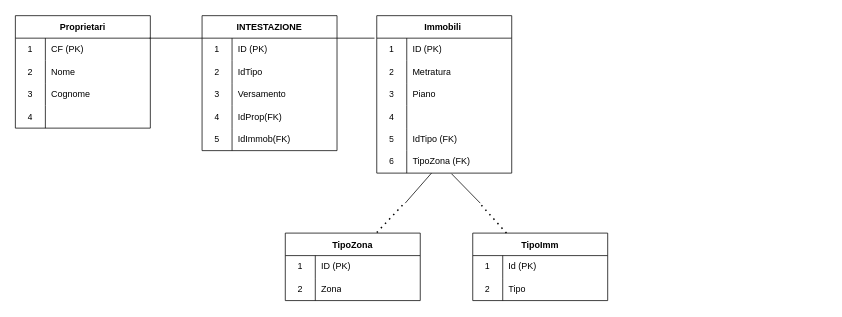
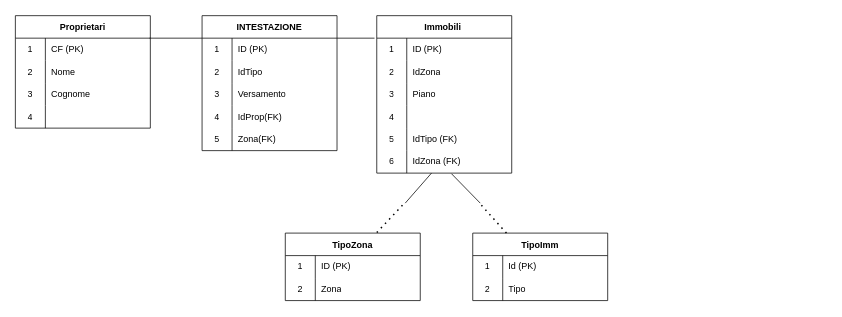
node "Metratura": label "Metratura" -> "IdZona"
node "IdImmob(FK)": label "IdImmob(FK)" -> "Zona(FK)"
node "TipoZona (FK)": label "TipoZona (FK)" -> "IdZona (FK)"
